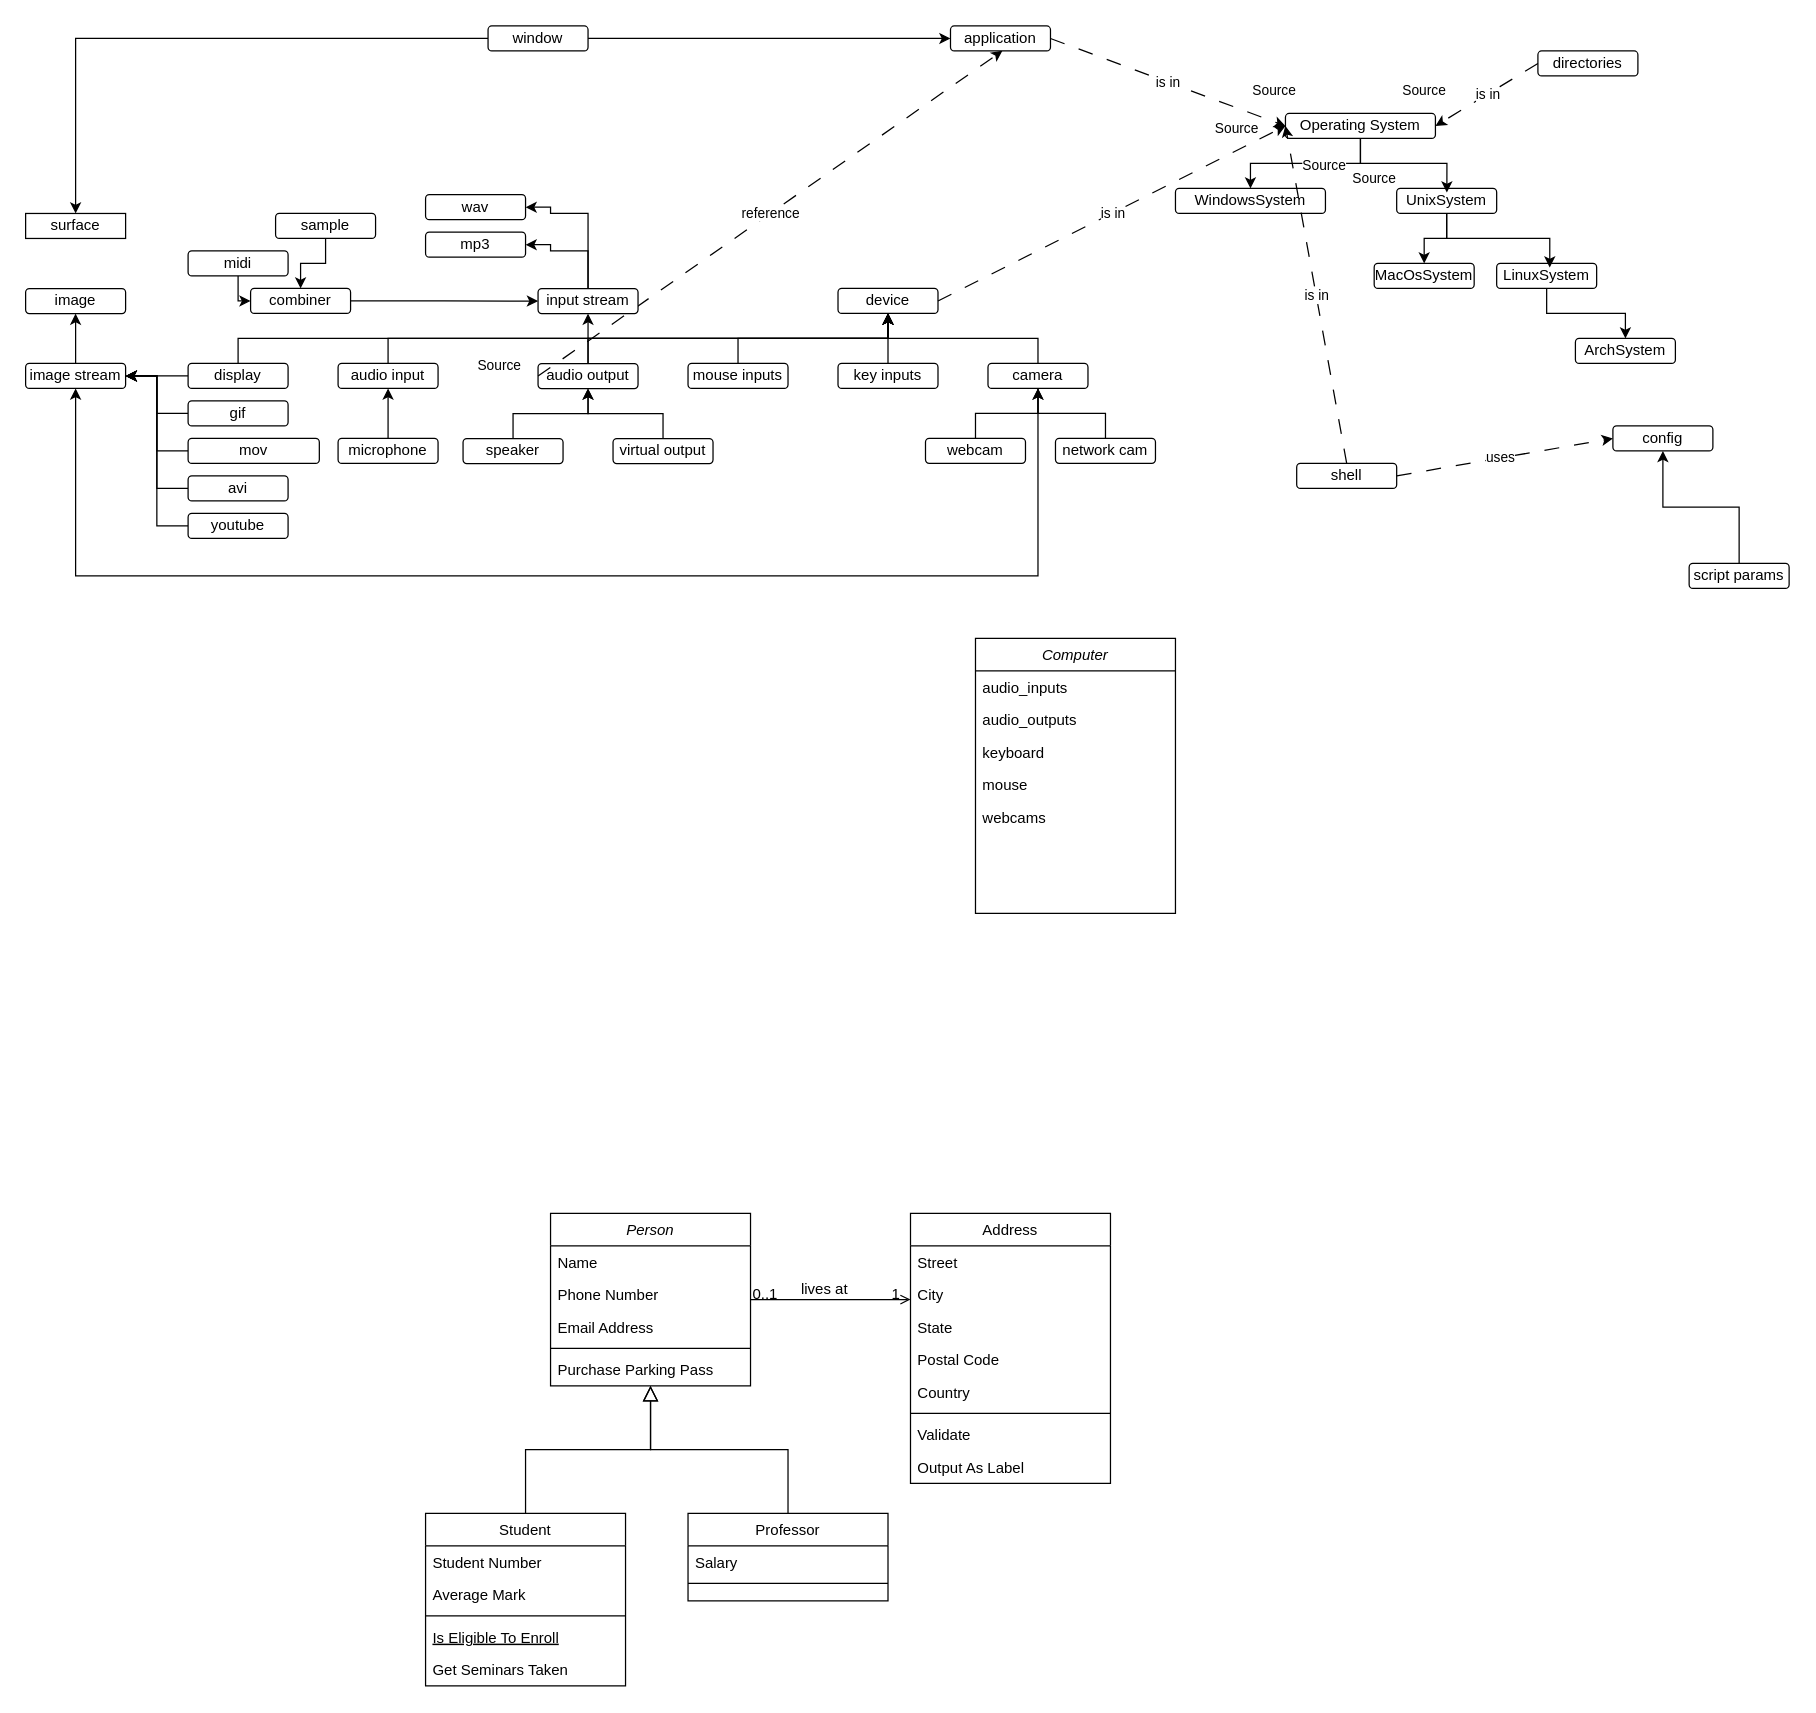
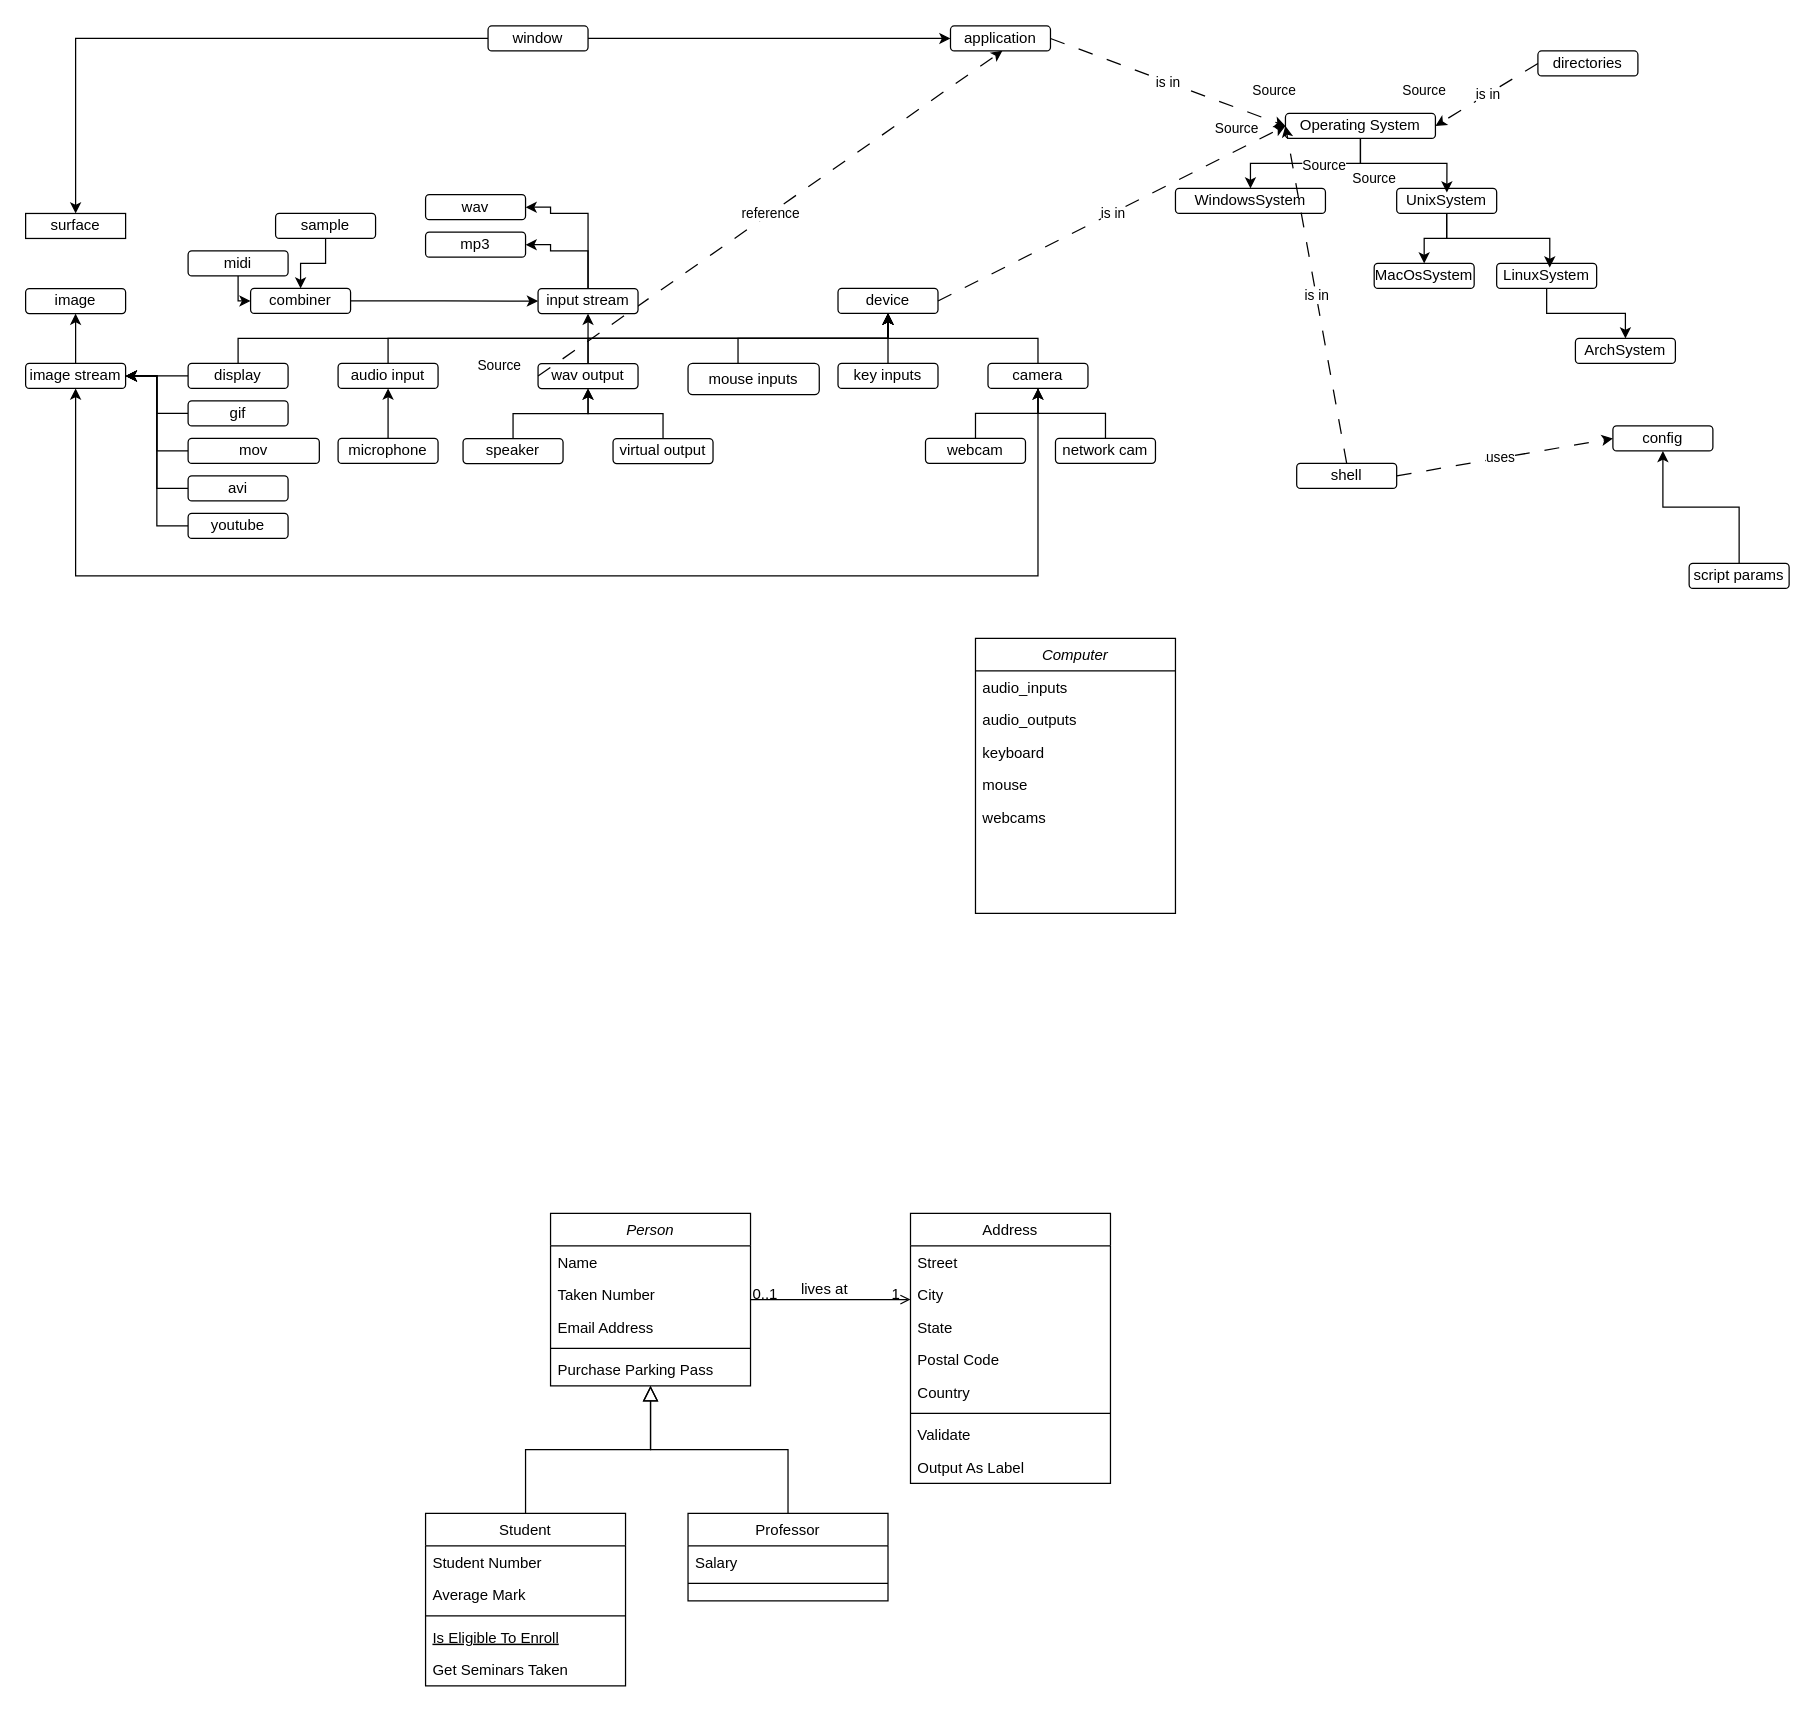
node "audio output": label "audio output" -> "wav output"
node "mouse inputs": size 100x25 -> 131x31
node "Phone Number": label "Phone Number" -> "Taken Number"
